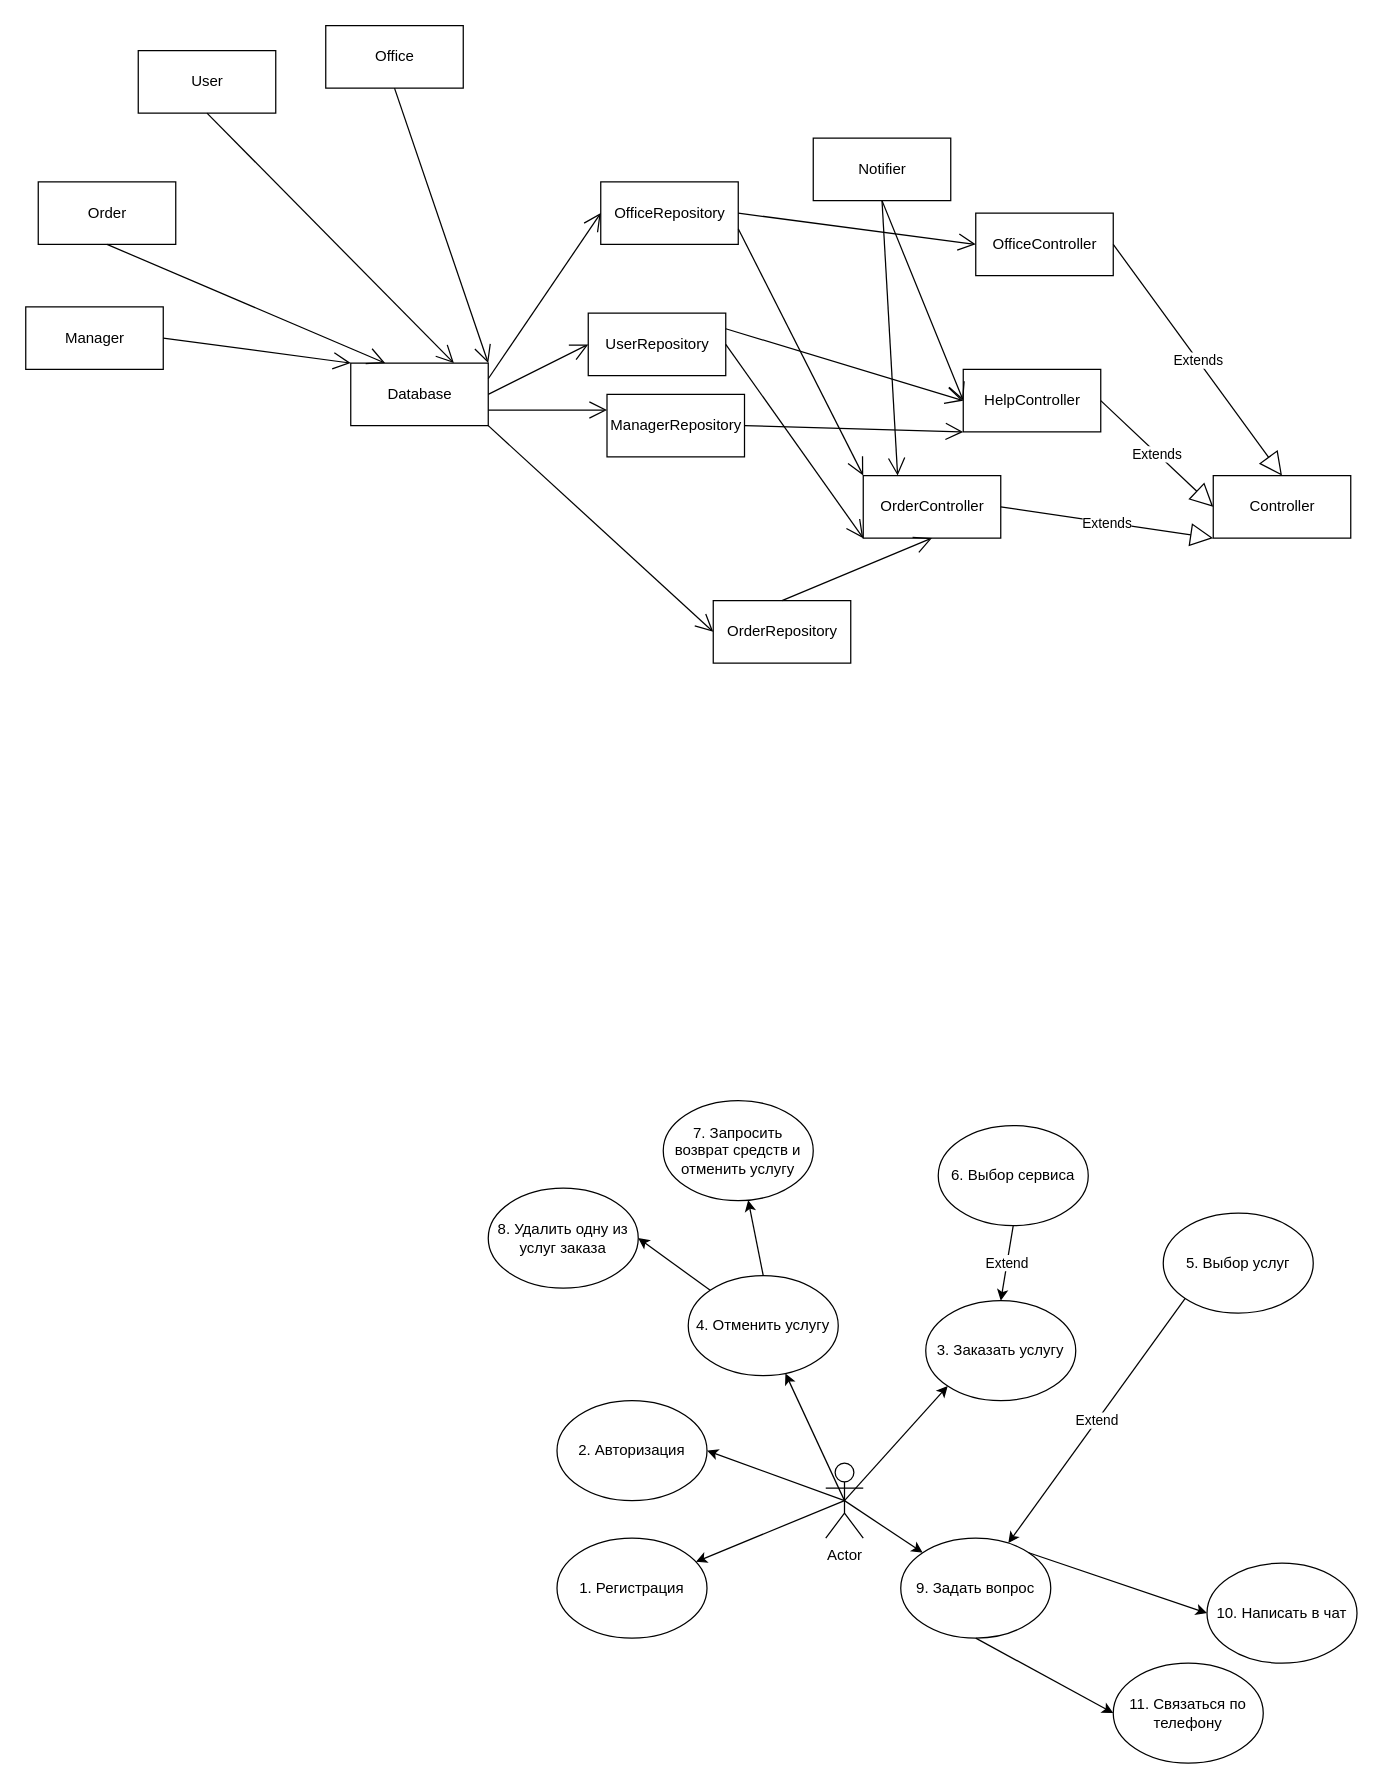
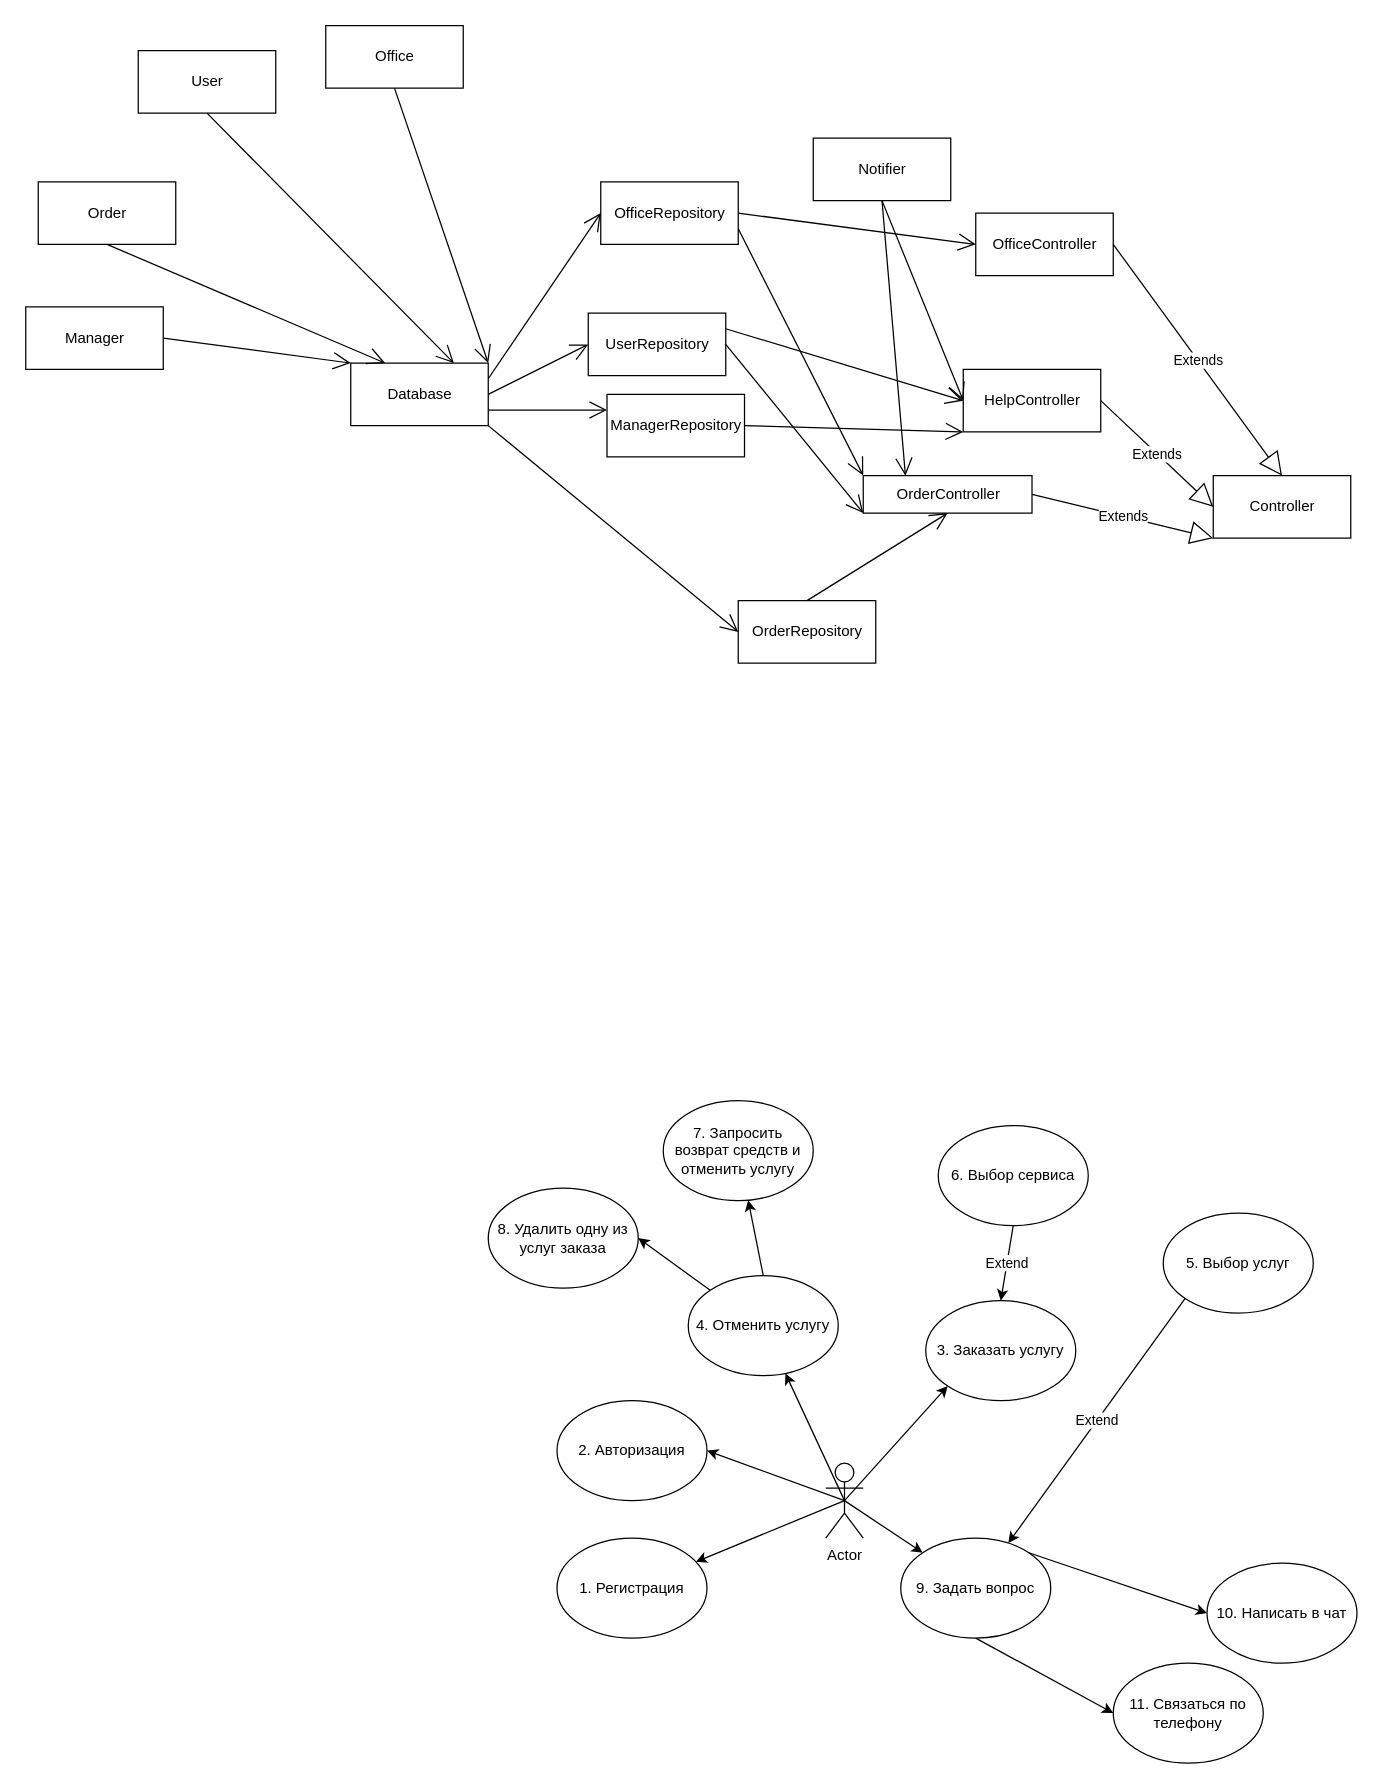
node "OrderController": size 138x63 -> 169x38
node "OrderRepository": moved (782, 632) -> (807, 632)
